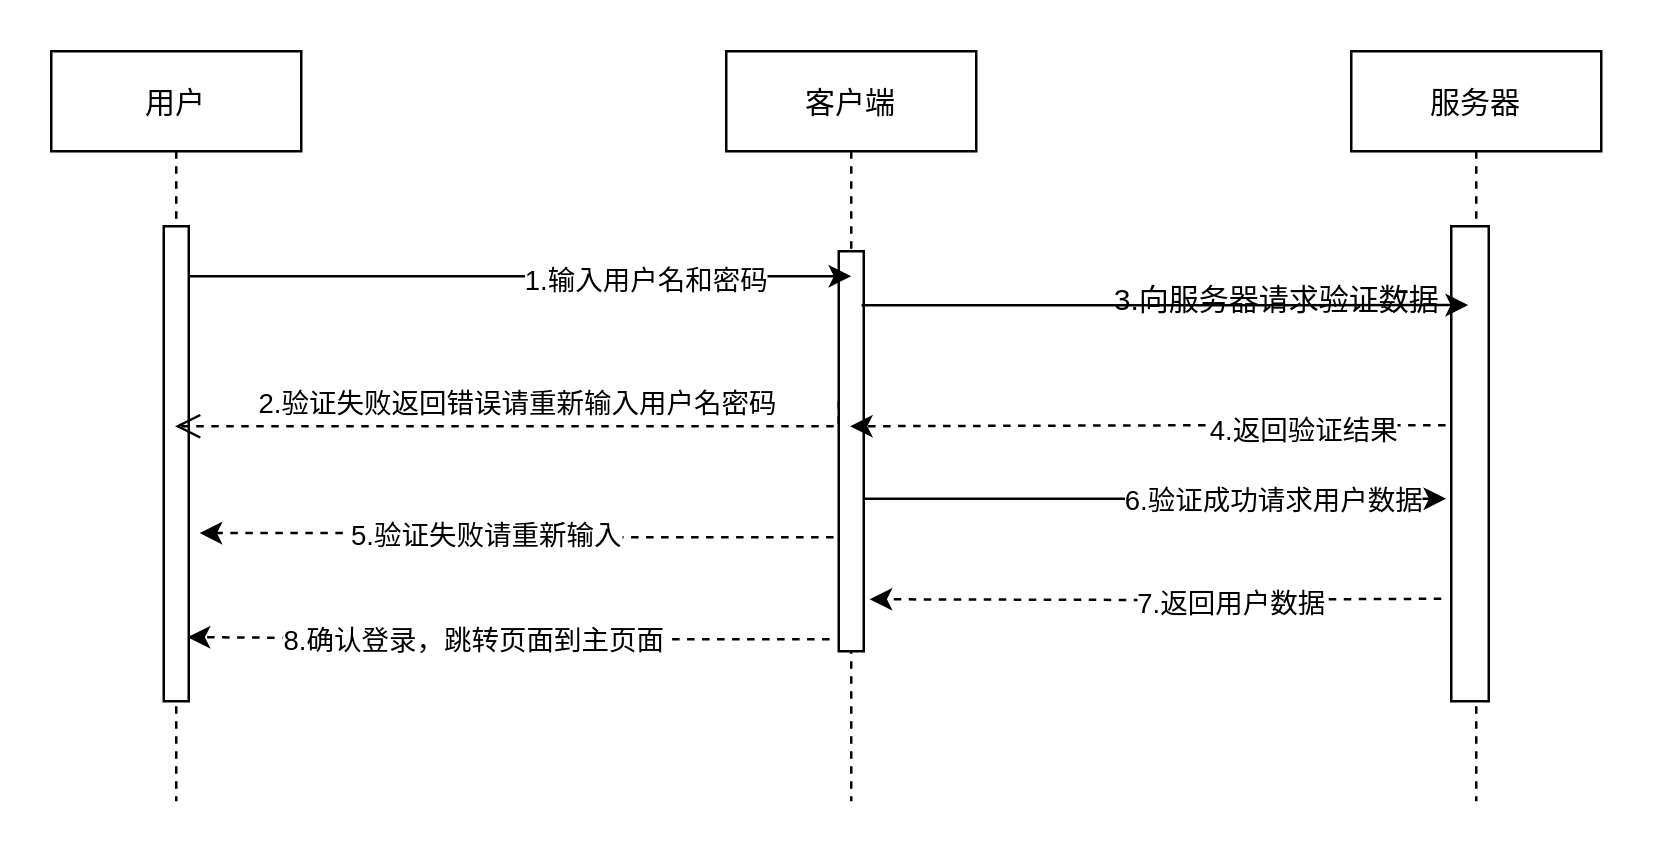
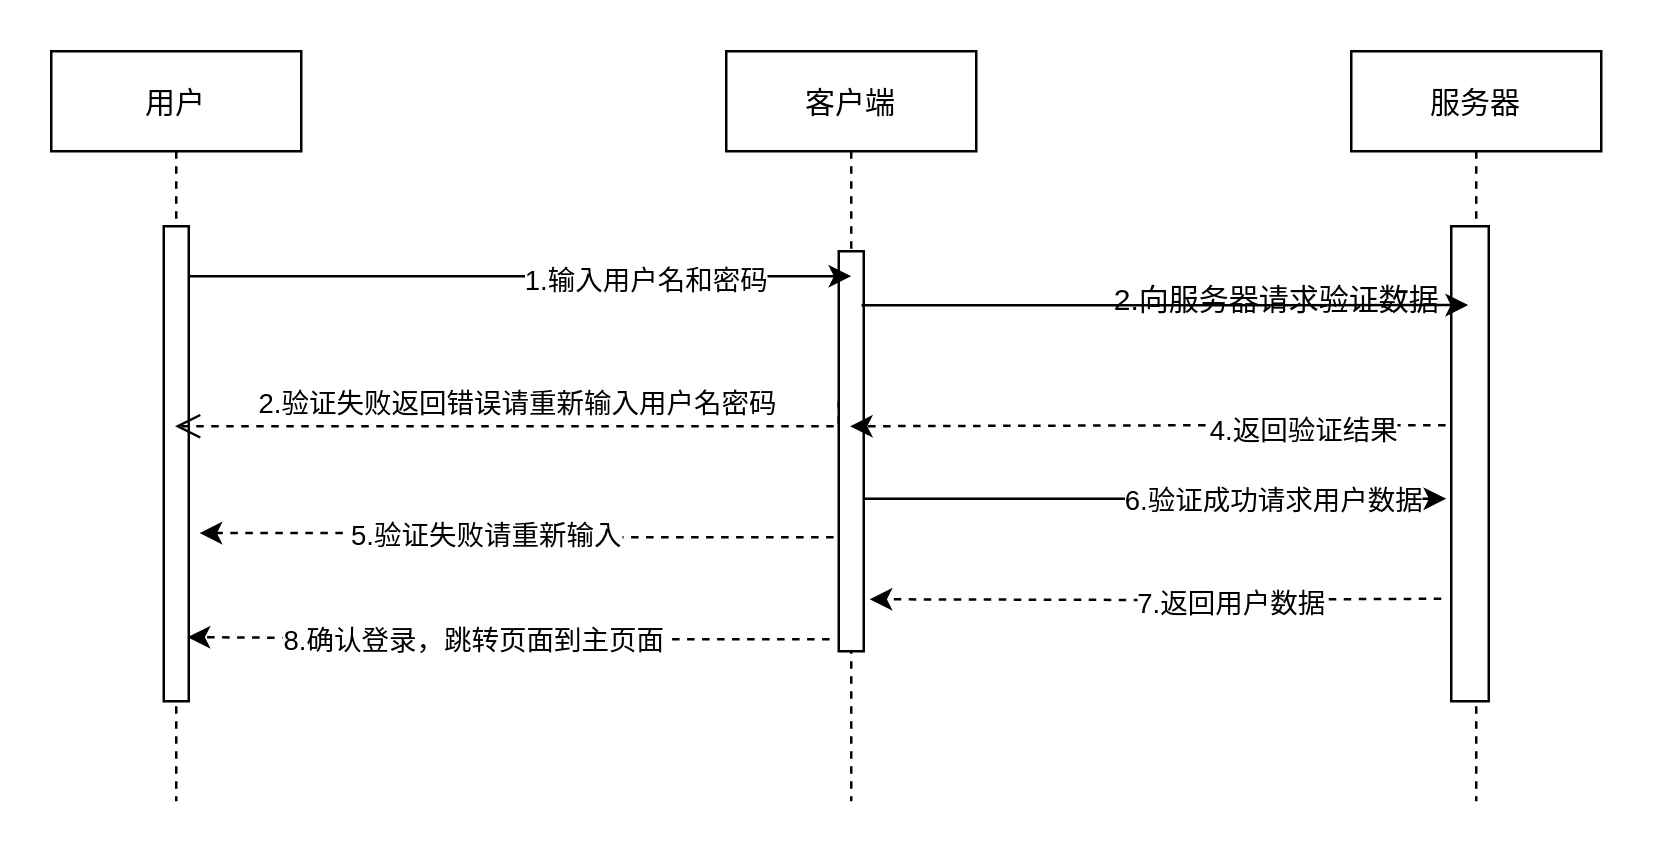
node "3.向服务器请求验证数据": label "3.向服务器请求验证数据" -> "2.向服务器请求验证数据"
